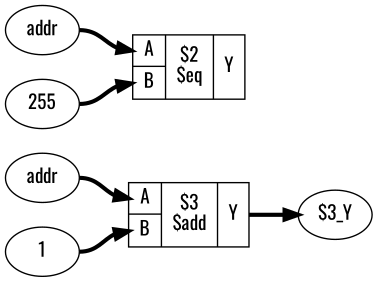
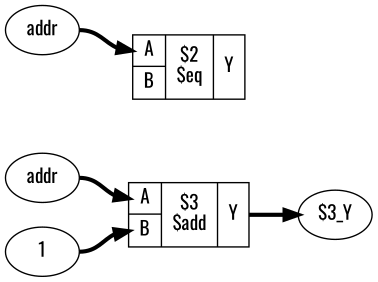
node "255": removed
